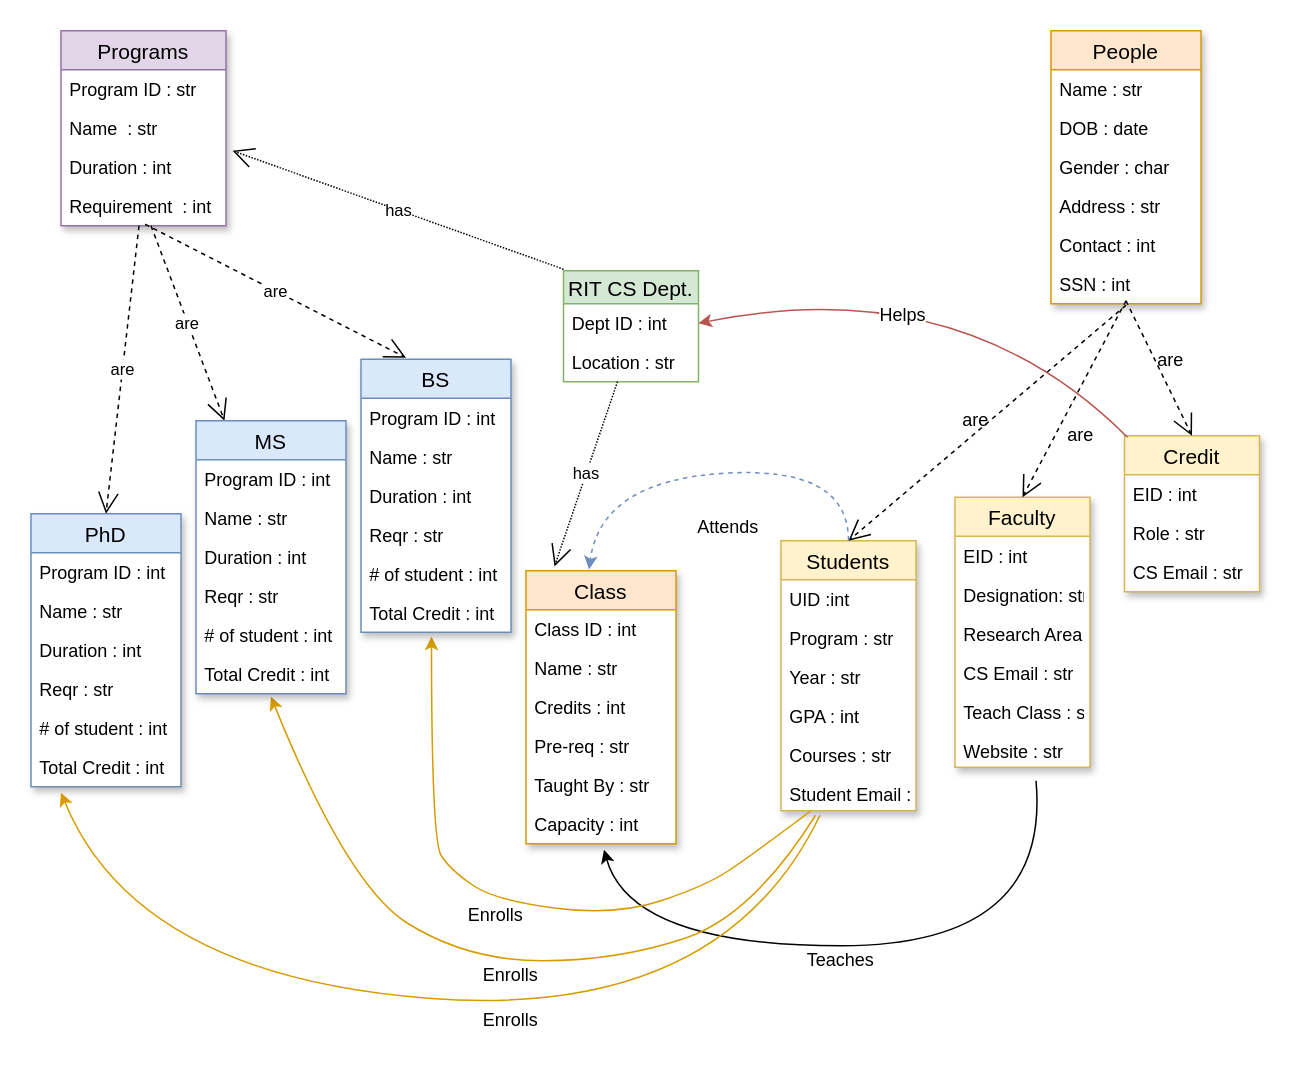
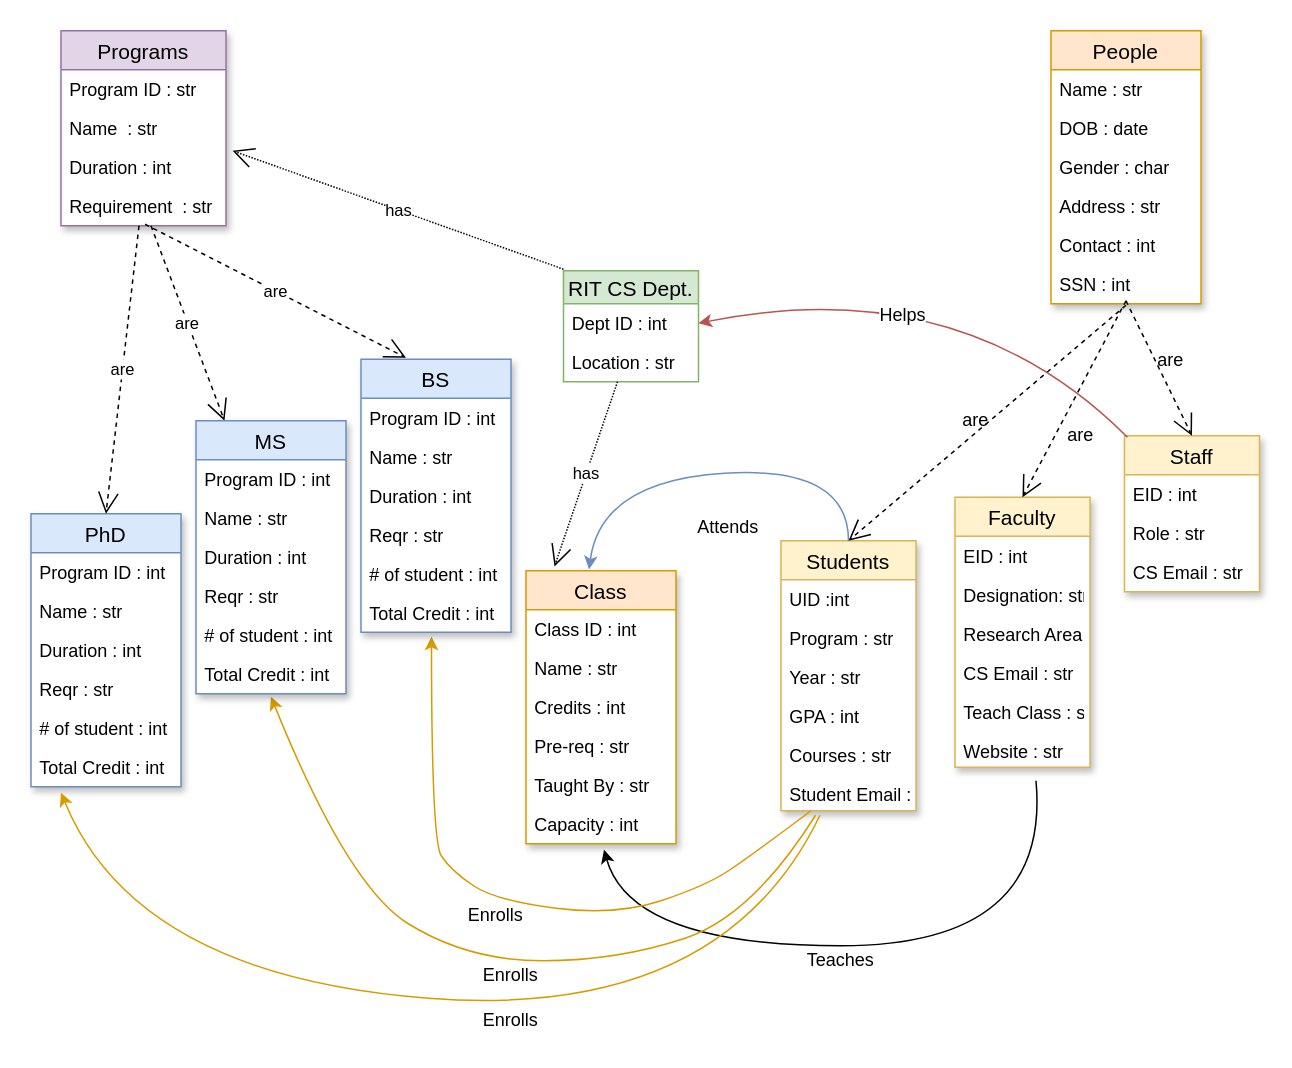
node "Requirement : int": label "Requirement : int" -> "Requirement : str"
node "Credit": label "Credit" -> "Staff"
edge "Students" -> "Class": style dashed -> solid
